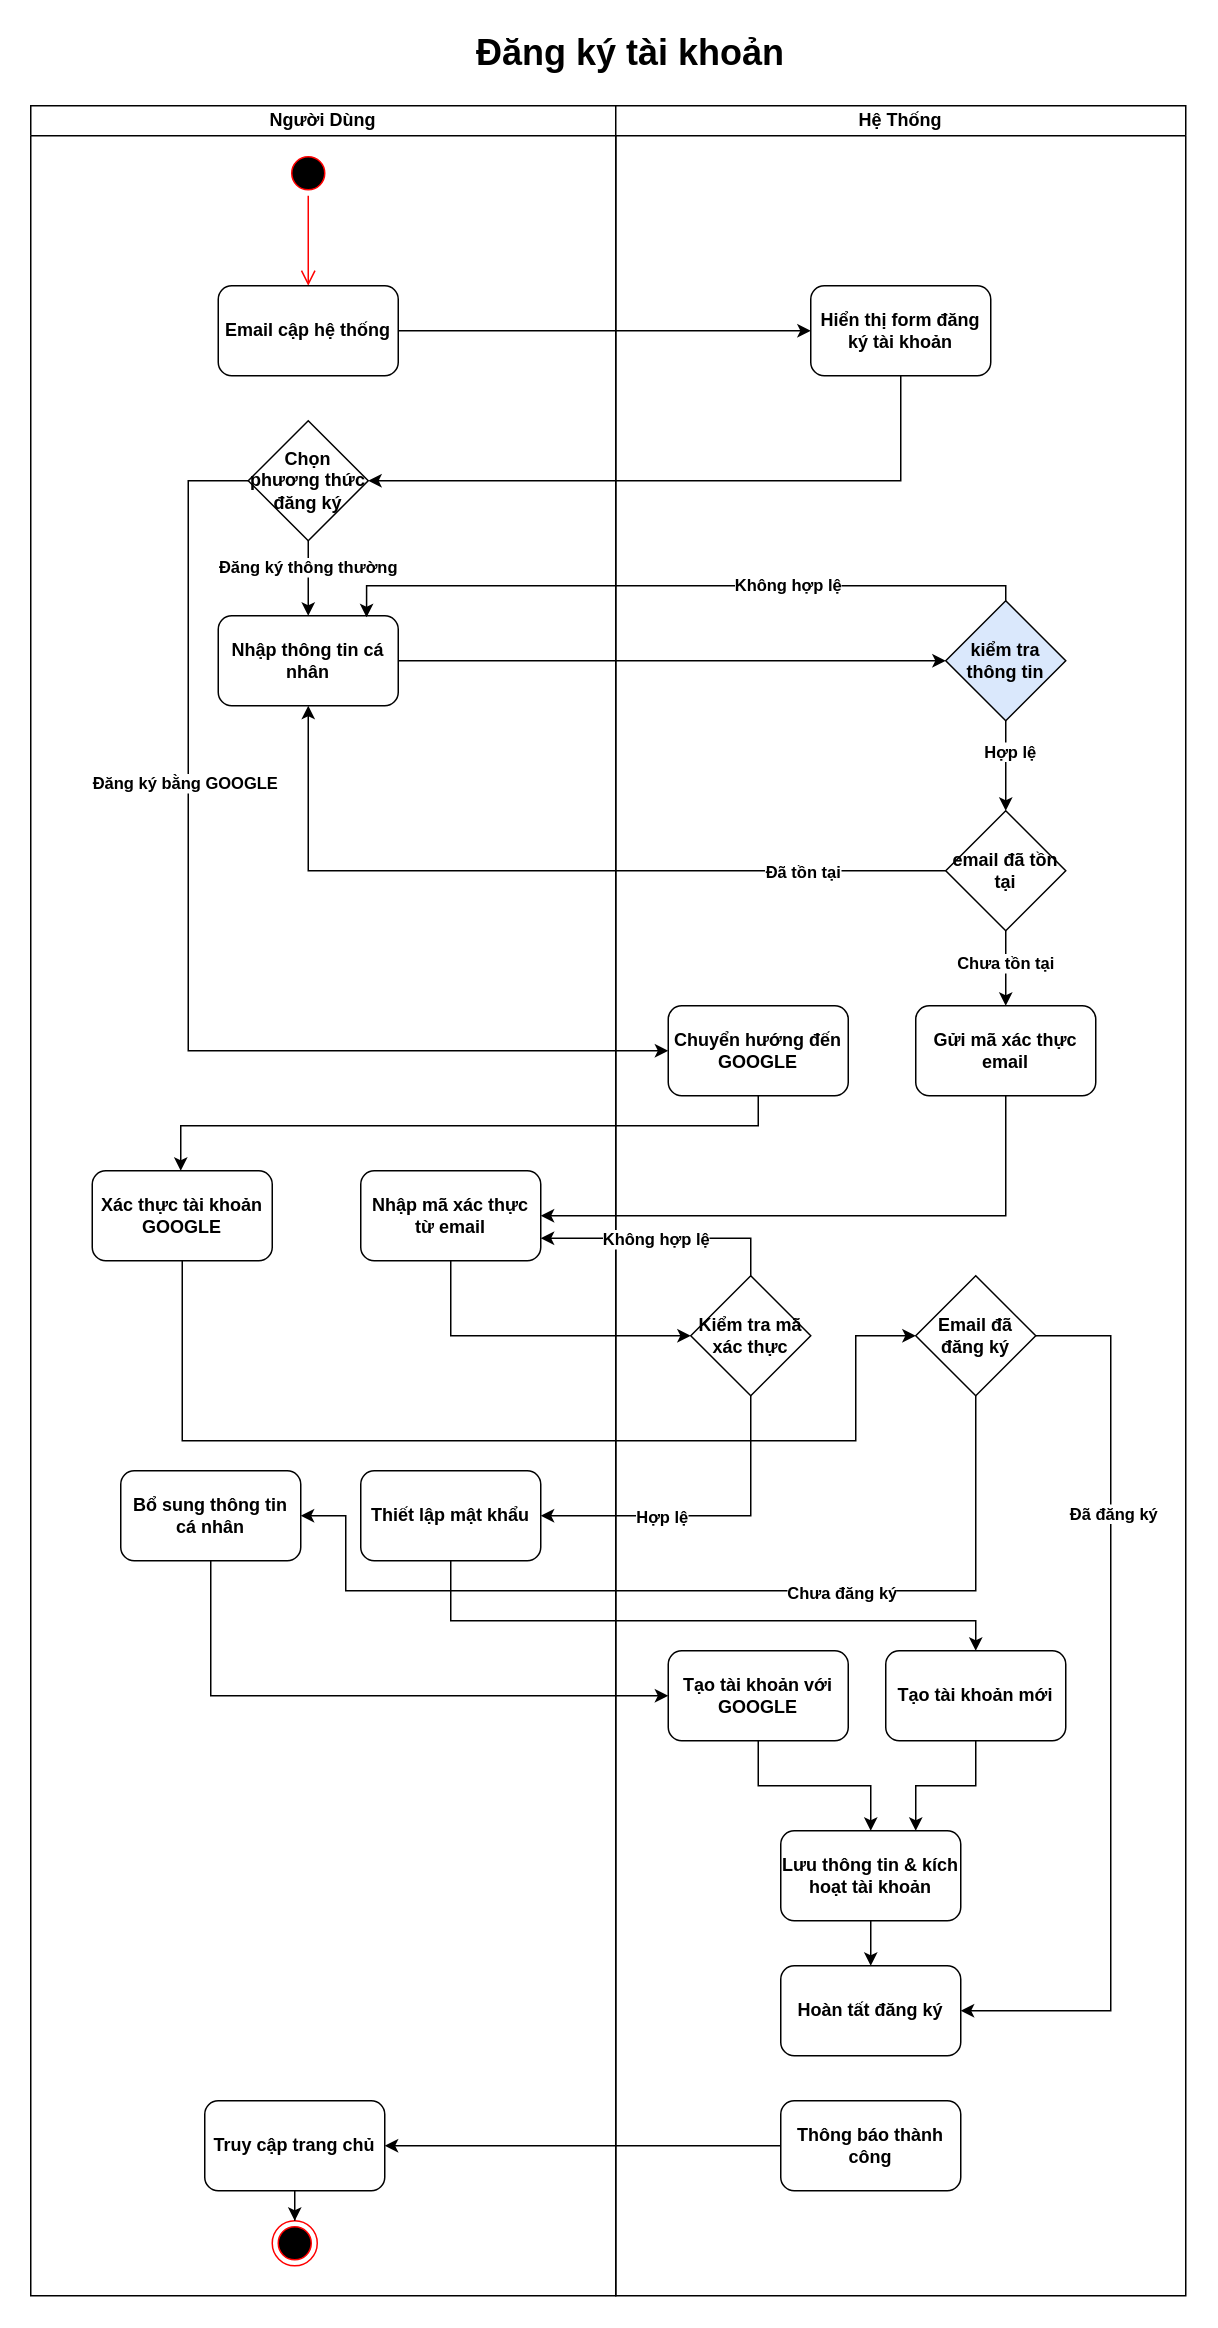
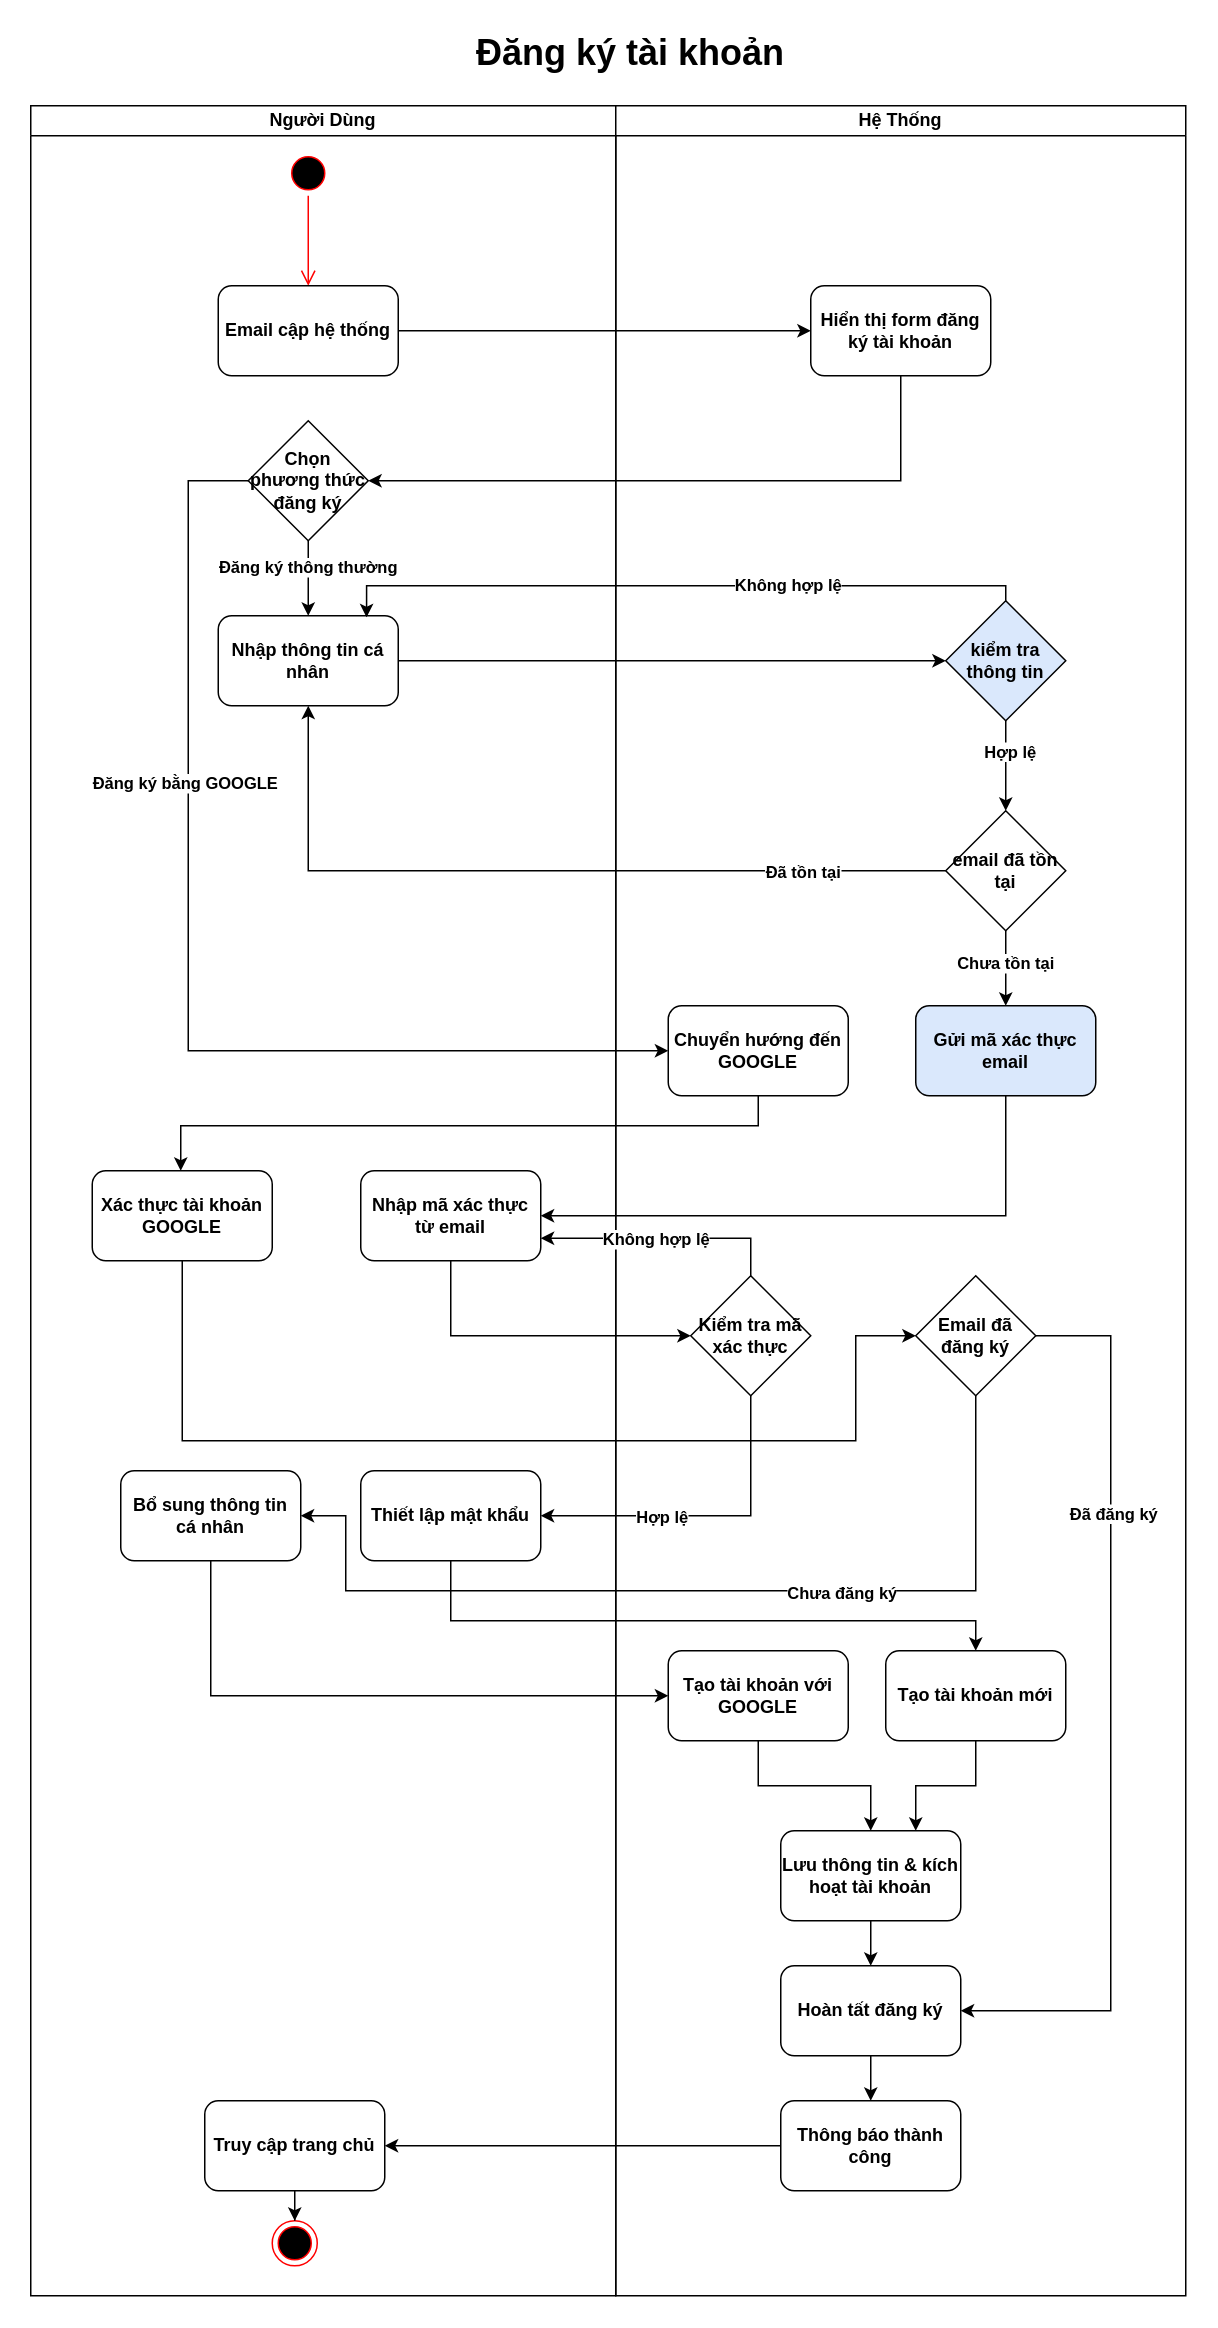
node "Gửi mã xác thực email": fillcolor #ffffff -> #dae8fc
edge "Hoàn tất đăng ký" -> "Thông báo thành công": added
